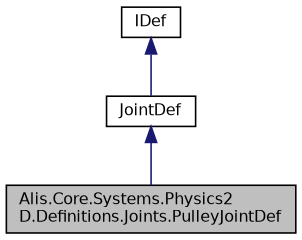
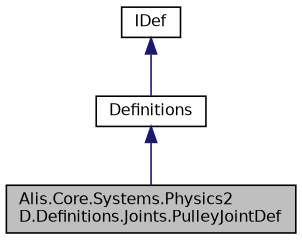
node "JointDef": label "JointDef" -> "Definitions"
